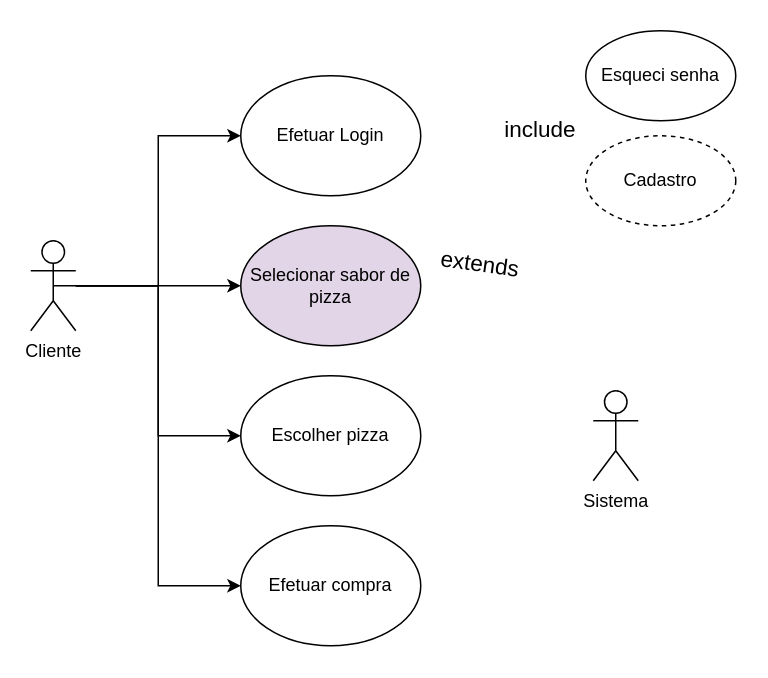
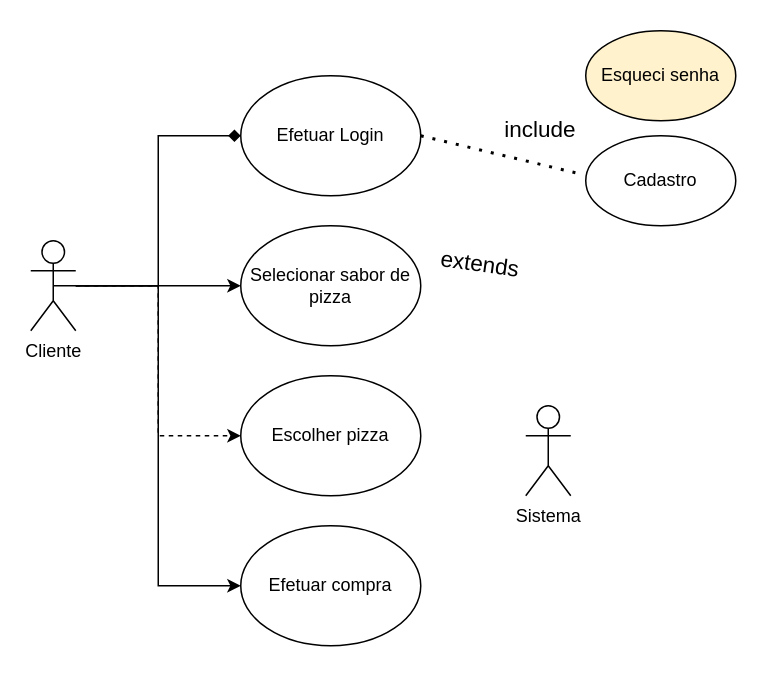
node "Esqueci senha": fillcolor #ffffff -> #fff2cc
edge "Cliente" -> "Efetuar Login": arrowhead classic -> diamond
edge "Efetuar Login" -- "Cadastro": added
node "Cadastro": style dashed -> solid
node "Selecionar sabor de pizza": fillcolor #e1d5e7 -> #ffffff
edge "Cliente" -> "Escolher pizza": style solid -> dashed
node "Sistema": moved (616, 436) -> (548, 451)
